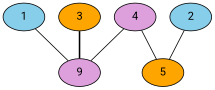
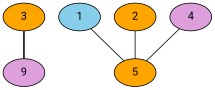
node "2": fillcolor skyblue -> orange
edge "1" -- "9": now "1" -- "5"
edge "4" -- "9": removed
